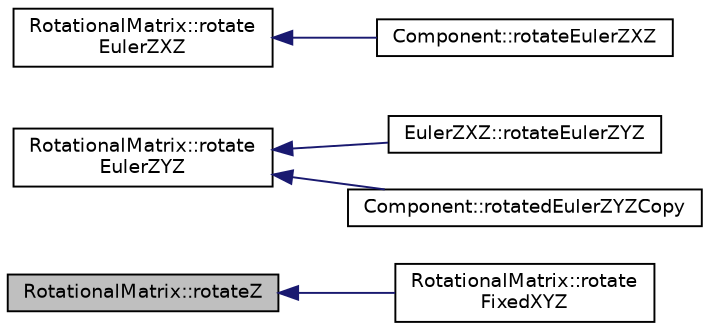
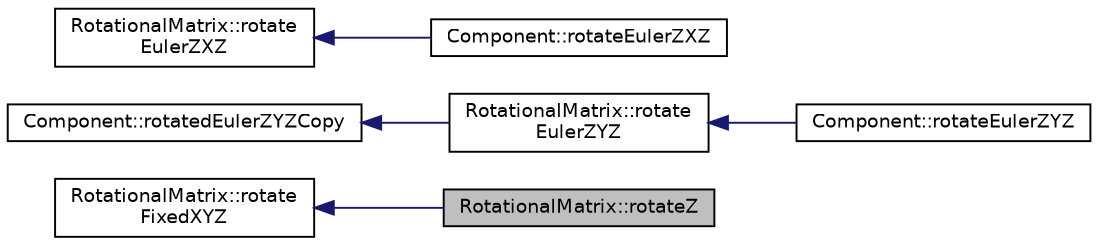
node "EulerZXZ::rotateEulerZYZ": label "EulerZXZ::rotateEulerZYZ" -> "Component::rotateEulerZYZ"
edge "Component::rotatedEulerZYZCopy" -> "RotationalMatrix::rotate EulerZYZ": reversed
edge "RotationalMatrix::rotate FixedXYZ" -> "RotationalMatrix::rotateZ": reversed
